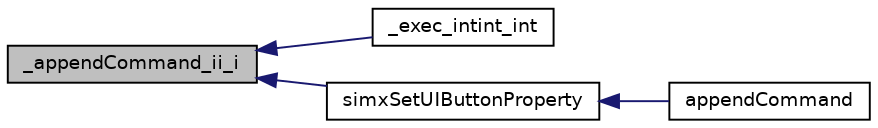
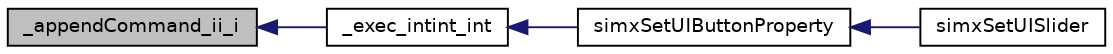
edge "simxSetUIButtonProperty" -> "_appendCommand_ii_i": now "simxSetUIButtonProperty" -> "_exec_intint_int"
node "appendCommand": label "appendCommand" -> "simxSetUISlider"
